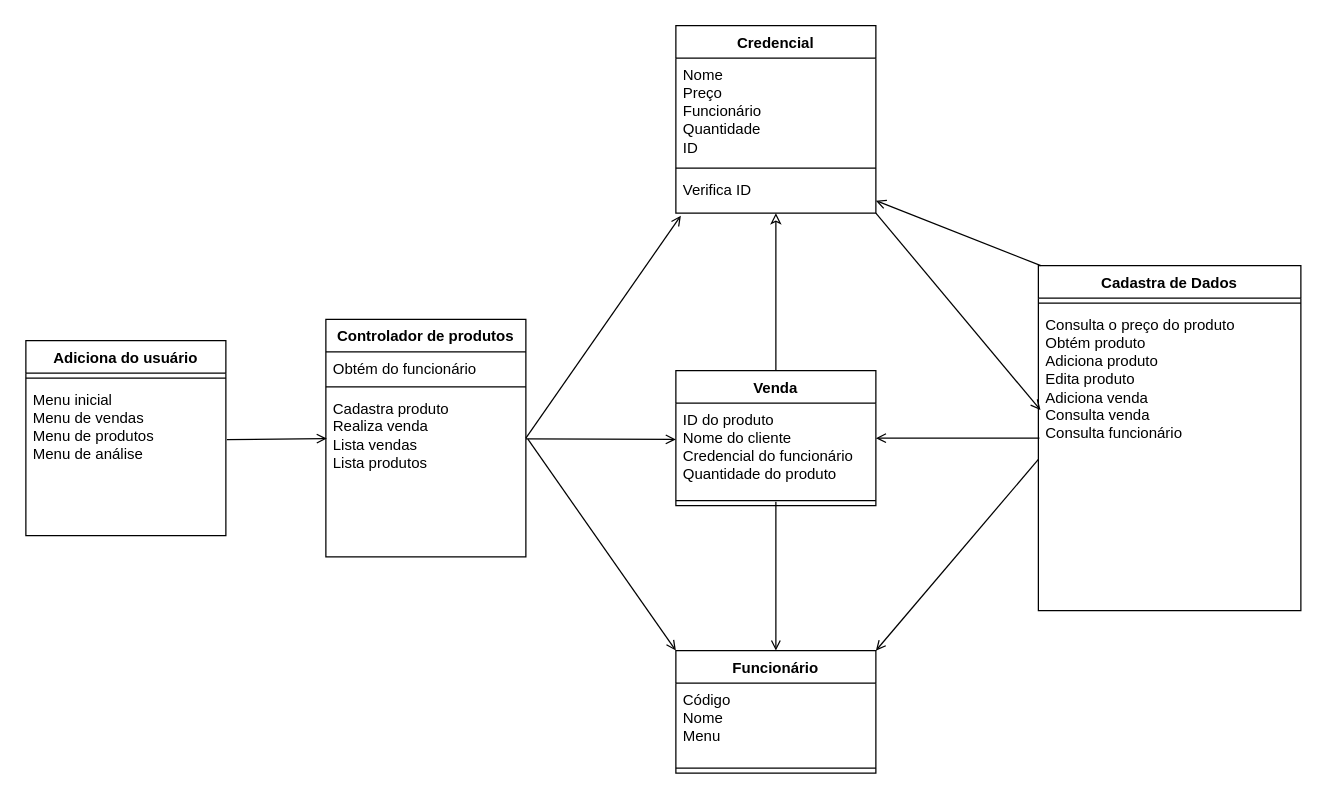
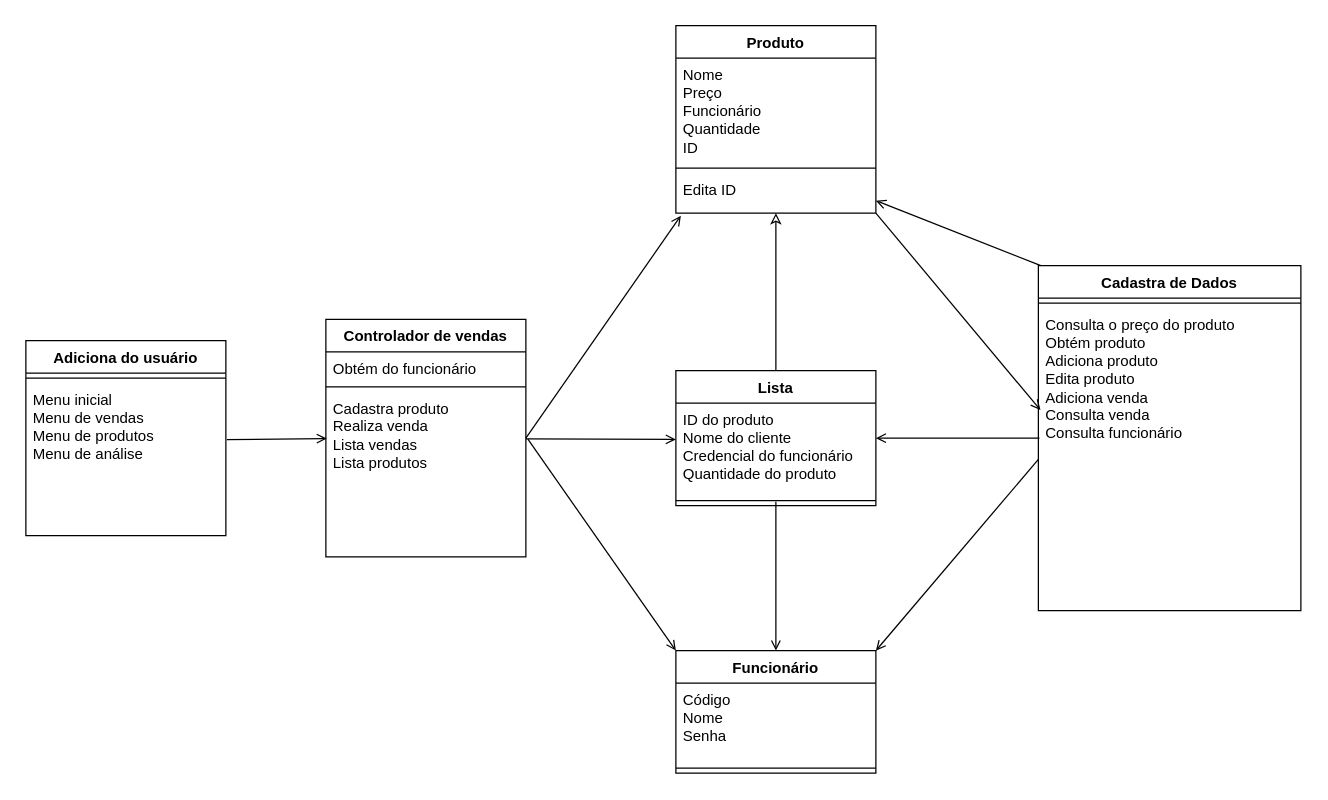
node "Credencial": label "Credencial" -> "Produto"
node "Verifica ID": label "Verifica ID" -> "Edita ID"
node "Controlador de produtos": label "Controlador de produtos" -> "Controlador de vendas"
node "Venda": label "Venda" -> "Lista"
node "Código Nome Menu": label "Código Nome Menu" -> "Código Nome Senha"
